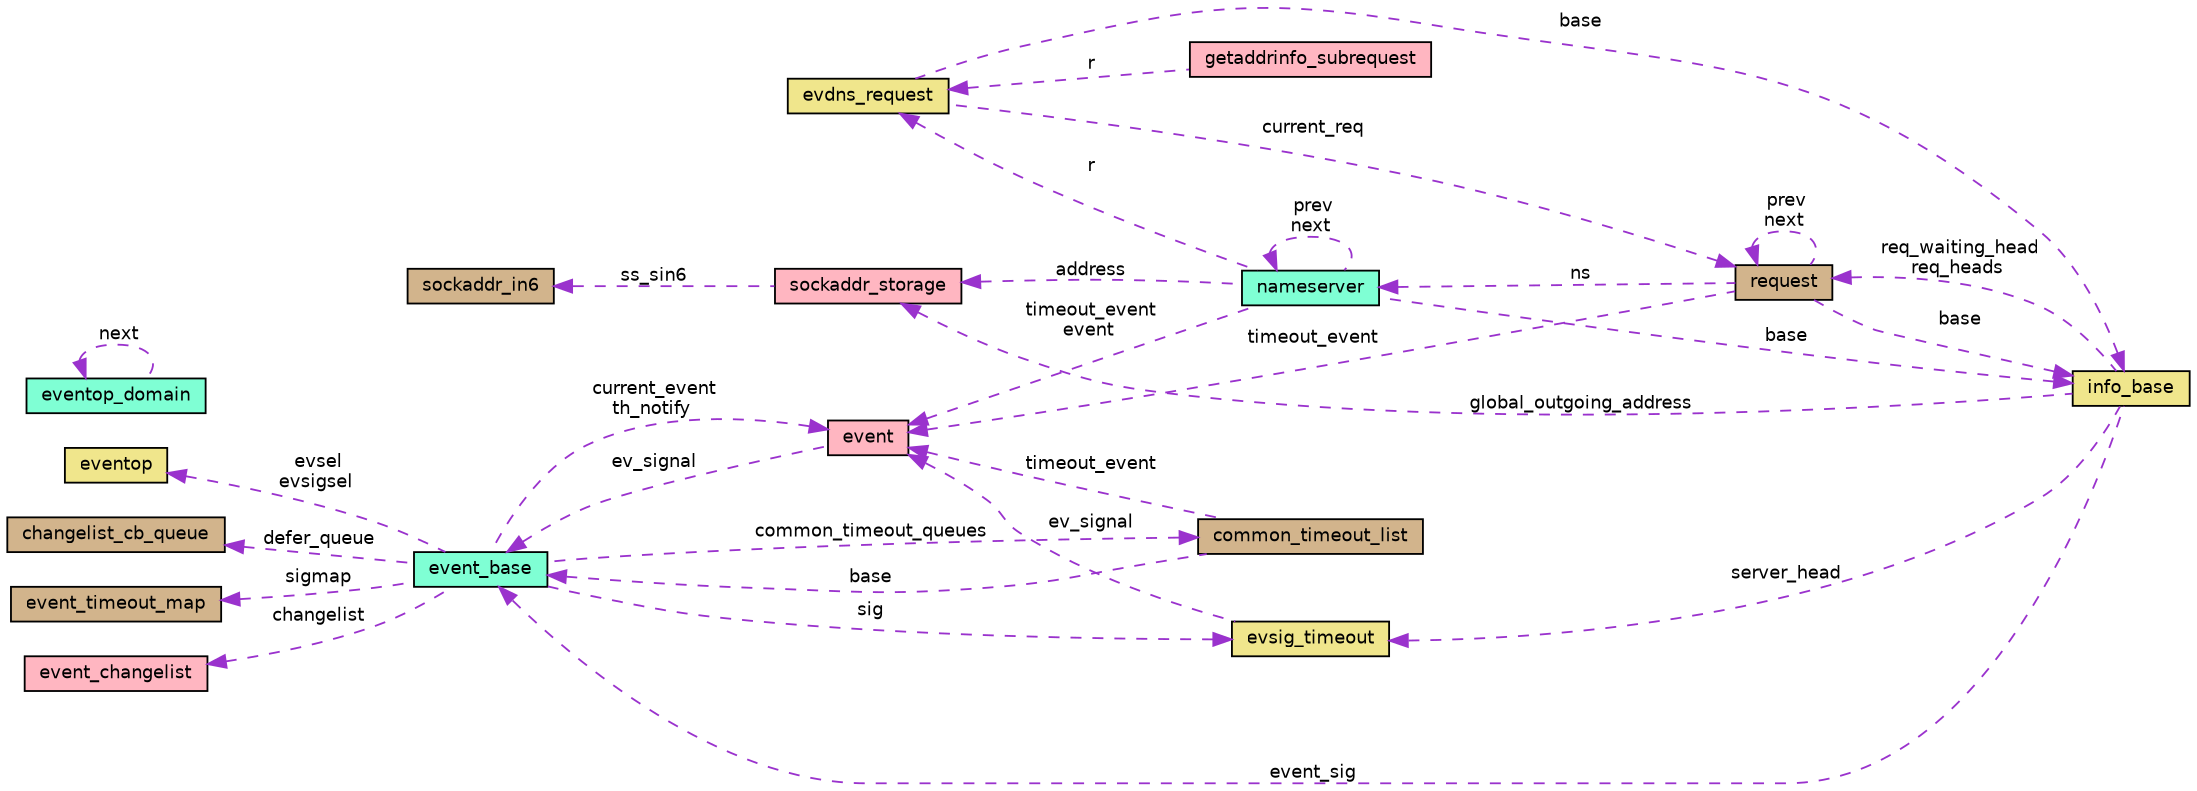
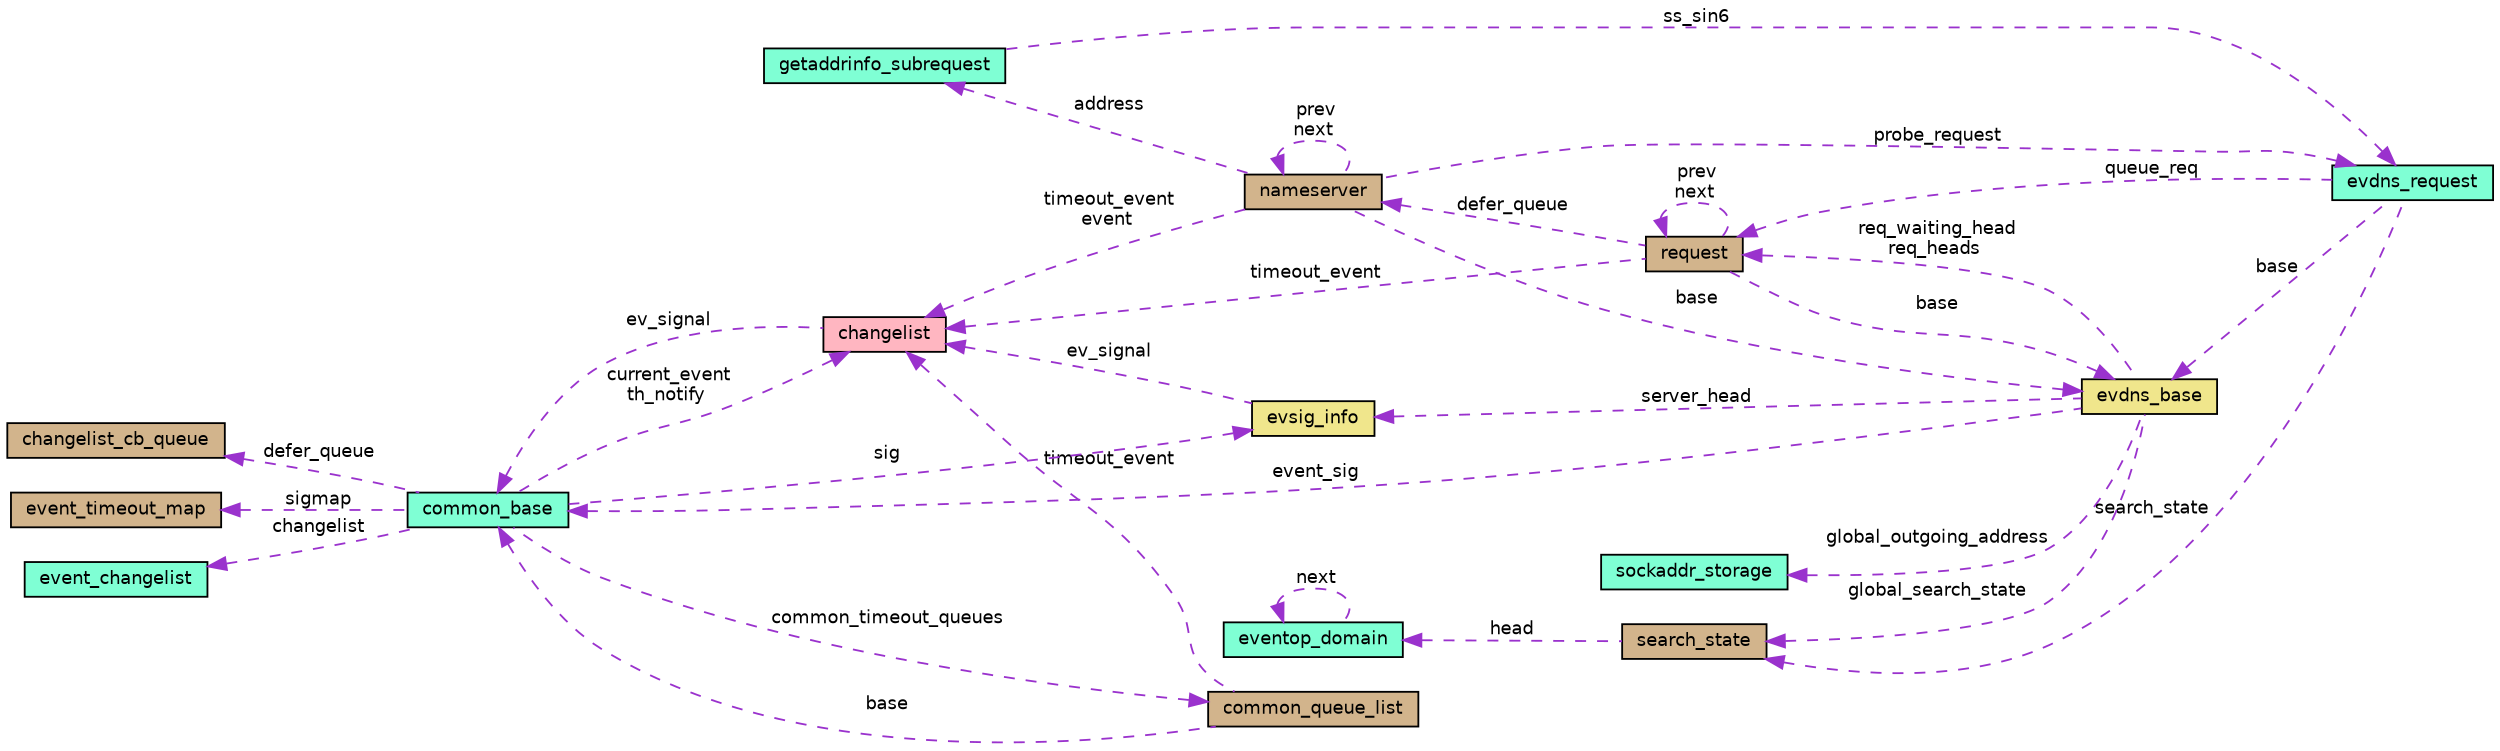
node "getaddrinfo_subrequest": fillcolor lightpink -> aquamarine
edge "getaddrinfo_subrequest" -> "evdns_request": label " r" -> " ss_sin6"
node "evdns_request": fillcolor khaki -> aquamarine
edge "evdns_request" -> "request": label " current_req" -> " queue_req"
edge "nameserver" -> "evdns_request": label " r" -> " probe_request"
edge "request" -> "nameserver": label " ns" -> " defer_queue"
edge "nameserver" -> "sockaddr_storage": now "nameserver" -> "getaddrinfo_subrequest"
node "sockaddr_in6": removed
node "sockaddr_storage": fillcolor lightpink -> aquamarine
node "nameserver": fillcolor aquamarine -> tan
node "info_base": label "info_base" -> "evdns_base"
node "event": label "event" -> "changelist"
node "eventop": removed
node "common_timeout_list": label "common_timeout_list" -> "common_queue_list"
node "event_base": label "event_base" -> "common_base"
node "evsig_timeout": label "evsig_timeout" -> "evsig_info"
node "search_state": added
node "event_changelist": fillcolor lightpink -> aquamarine
